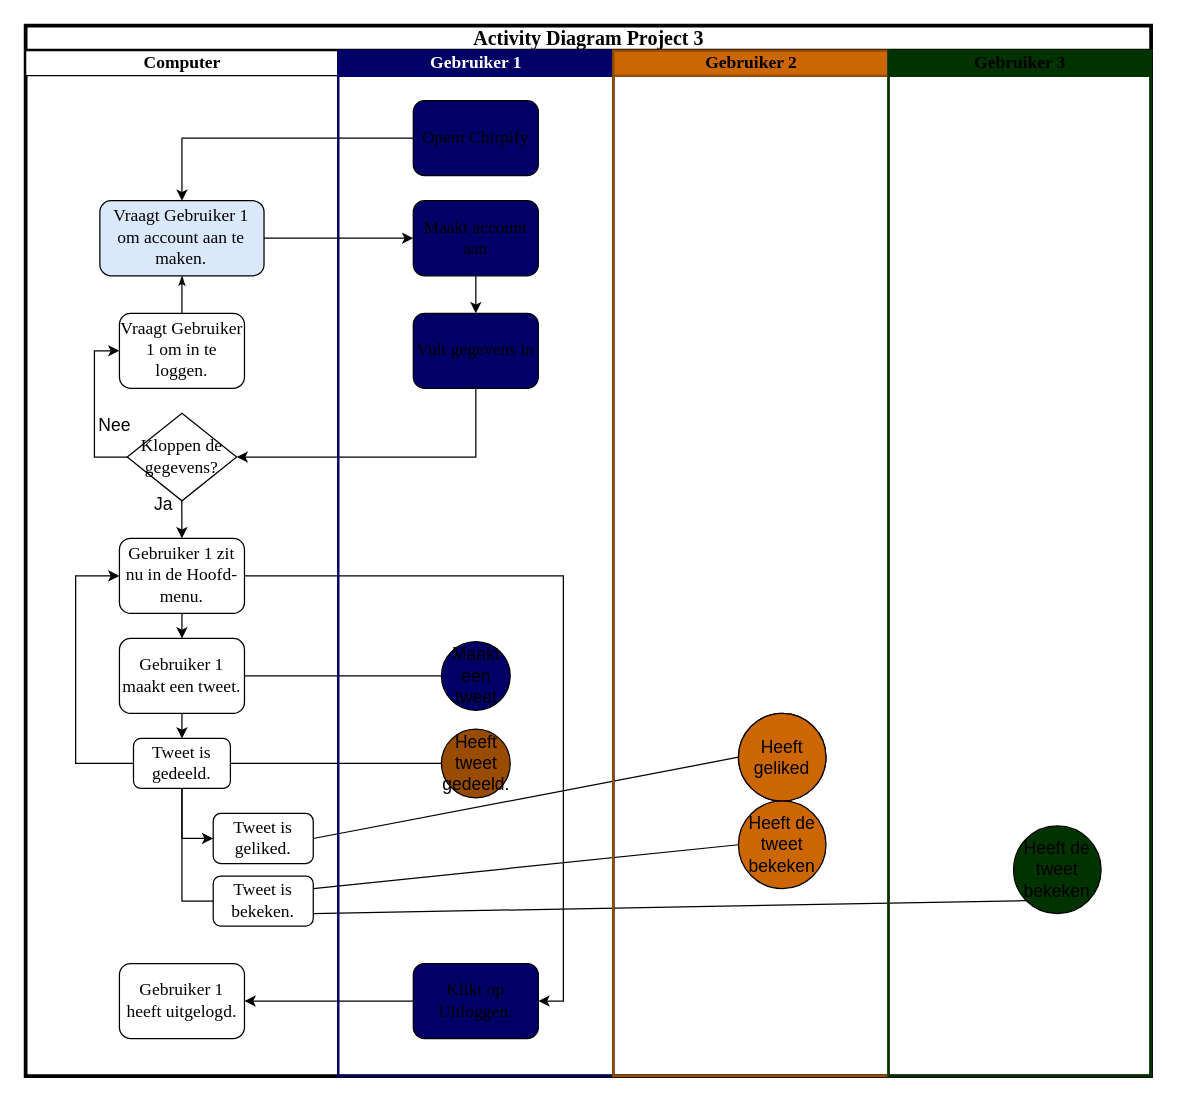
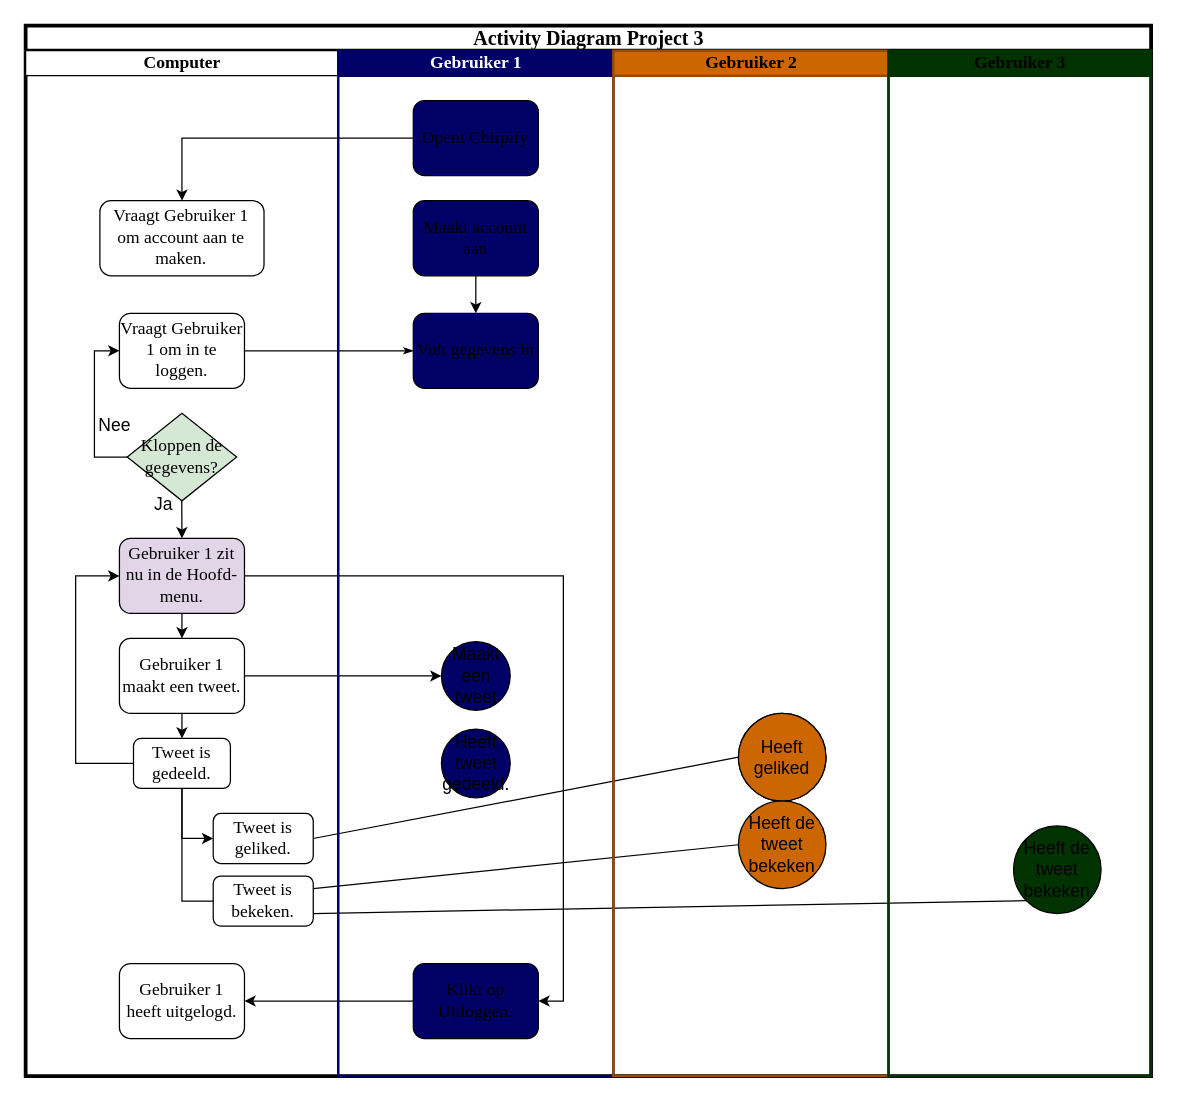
node "Vraagt Gebruiker 1 om account aan te maken.": fillcolor #dae8fc -> #ffffff
edge "Vraagt Gebruiker 1 om account aan te maken." -> "Maakt account aan": removed
edge "Vraagt Gebruiker 1 om in te loggen." -> "Vraagt Gebruiker 1 om account aan te maken.": now "Vraagt Gebruiker 1 om in te loggen." -> "Vult gegevens in"
node "Kloppen de gegevens?": fillcolor #ffffff -> #d5e8d4
edge "Vult gegevens in" -> "Kloppen de gegevens?": removed
node "Gebruiker 1 zit nu in de Hoofd-menu.": fillcolor #ffffff -> #e1d5e7
edge "Gebruiker 1 maakt een tweet." -- "Maakt een tweet": arrowhead none -> classic
edge "Tweet is gedeeld." -- "Heeft tweet gedeeld.": removed
node "Heeft tweet gedeeld.": fillcolor #994c00 -> #000066
